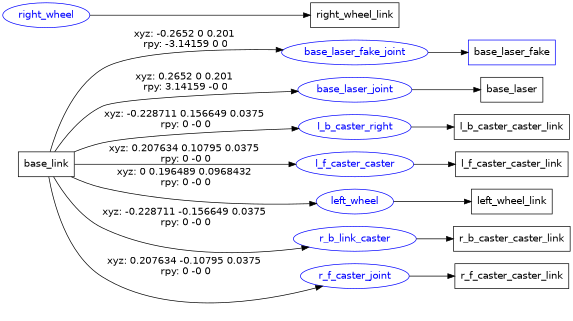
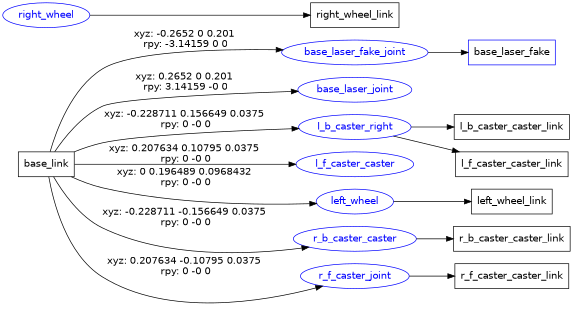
node "base_laser": removed
edge "l_f_caster_caster" -> "l_f_caster_caster_link": now "l_b_caster_right" -> "l_f_caster_caster_link"
node "r_b_link_caster": label "r_b_link_caster" -> "r_b_caster_caster"
